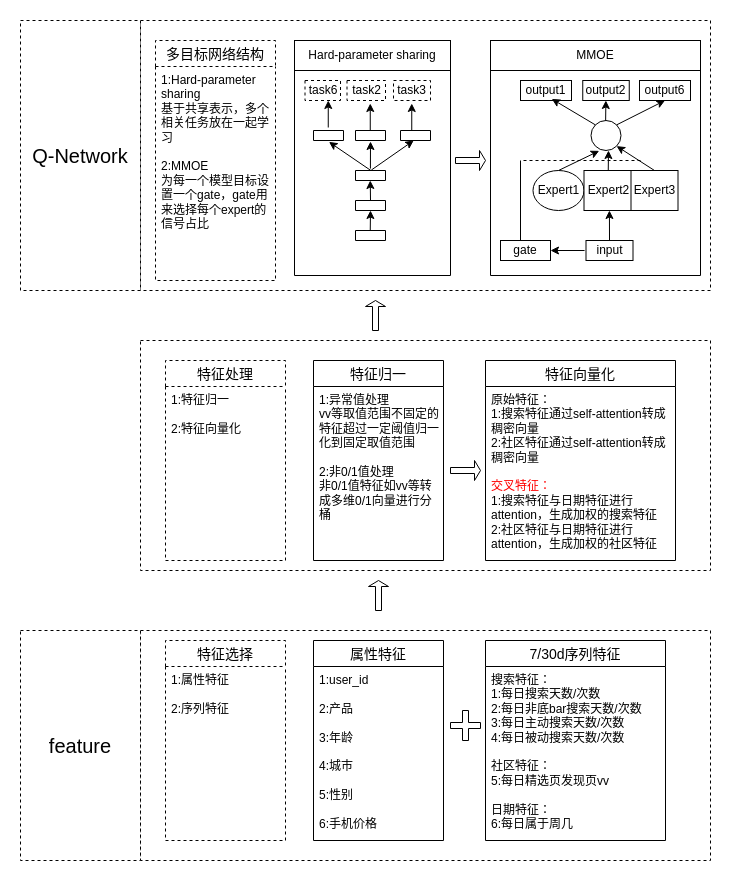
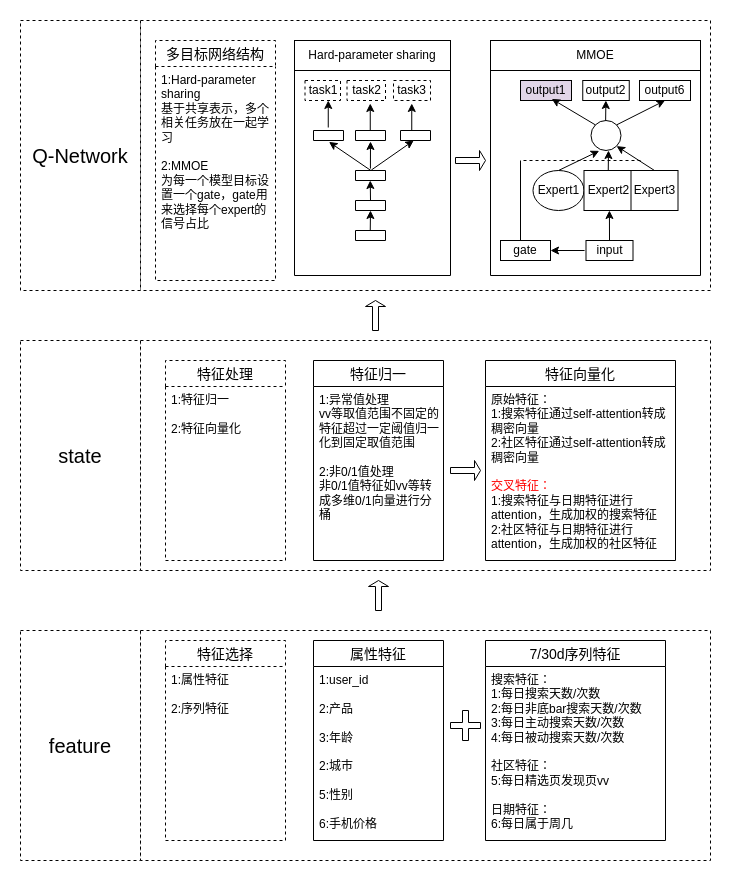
node "task6": label "task6" -> "task1"
node "output1": fillcolor #ffffff -> #e1d5e7
node "state": added
node "1:user_id 2:产品 3:年龄 4:城市 5:性别 6:手机价格": label "1:user_id 2:产品 3:年龄 4:城市 5:性别 6:手机价格" -> "1:user_id 2:产品 3:年龄 2:城市 5:性别 6:手机价格"
